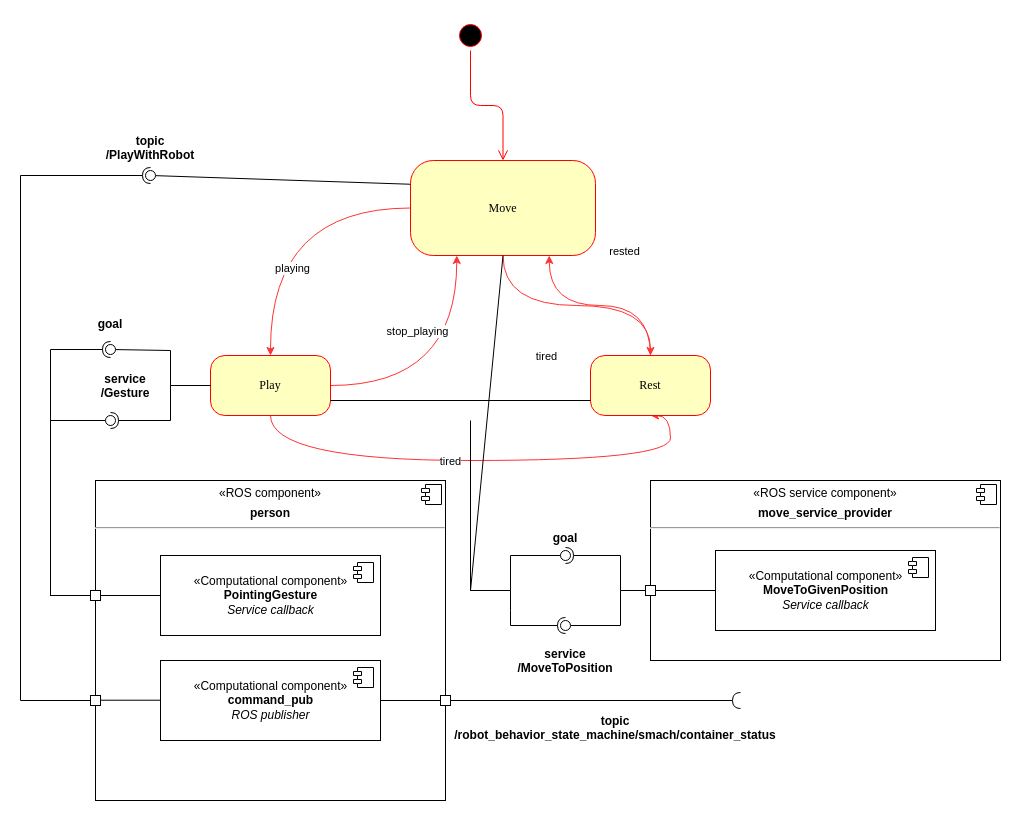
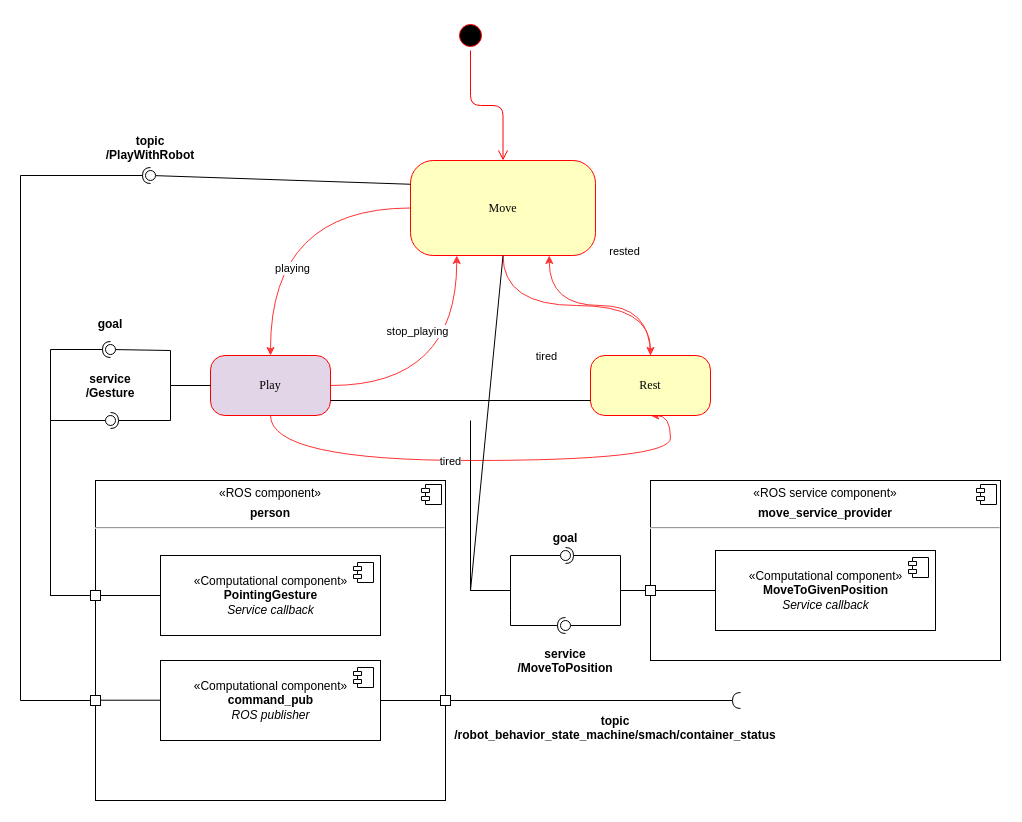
node "service /Gesture": moved (126, 386) -> (111, 386)
node "Play": fillcolor #ffffc0 -> #e1d5e7
